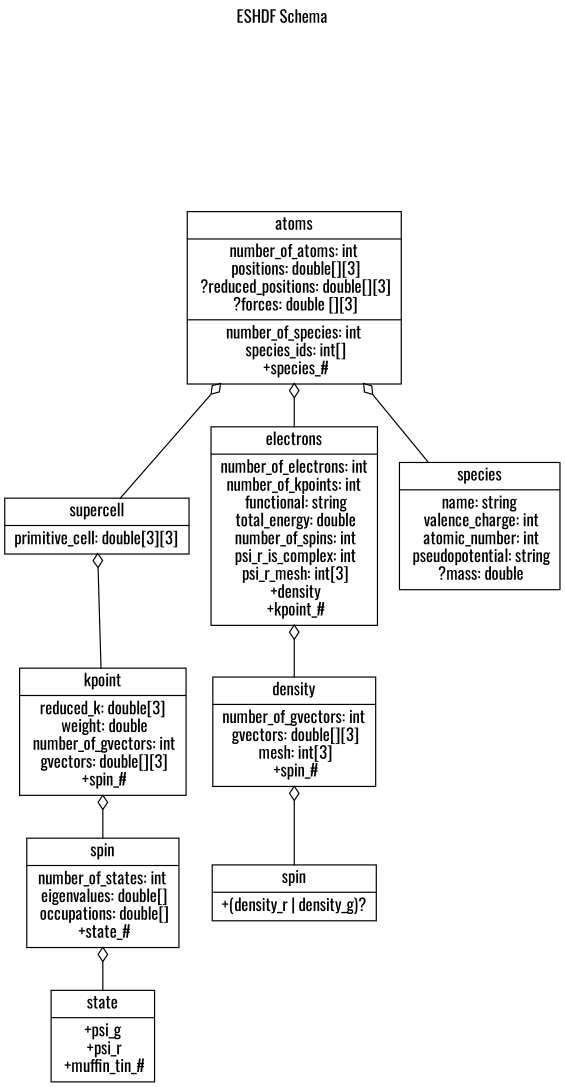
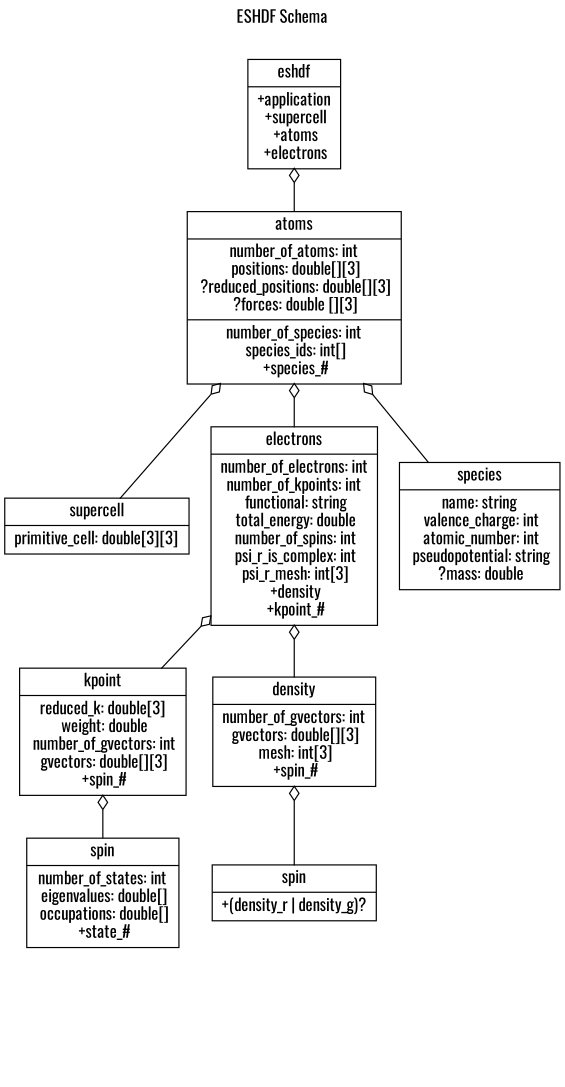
node "eshdf": added
edge "kpoint" -> "supercell": now "kpoint" -> "electrons"
node "state": removed
